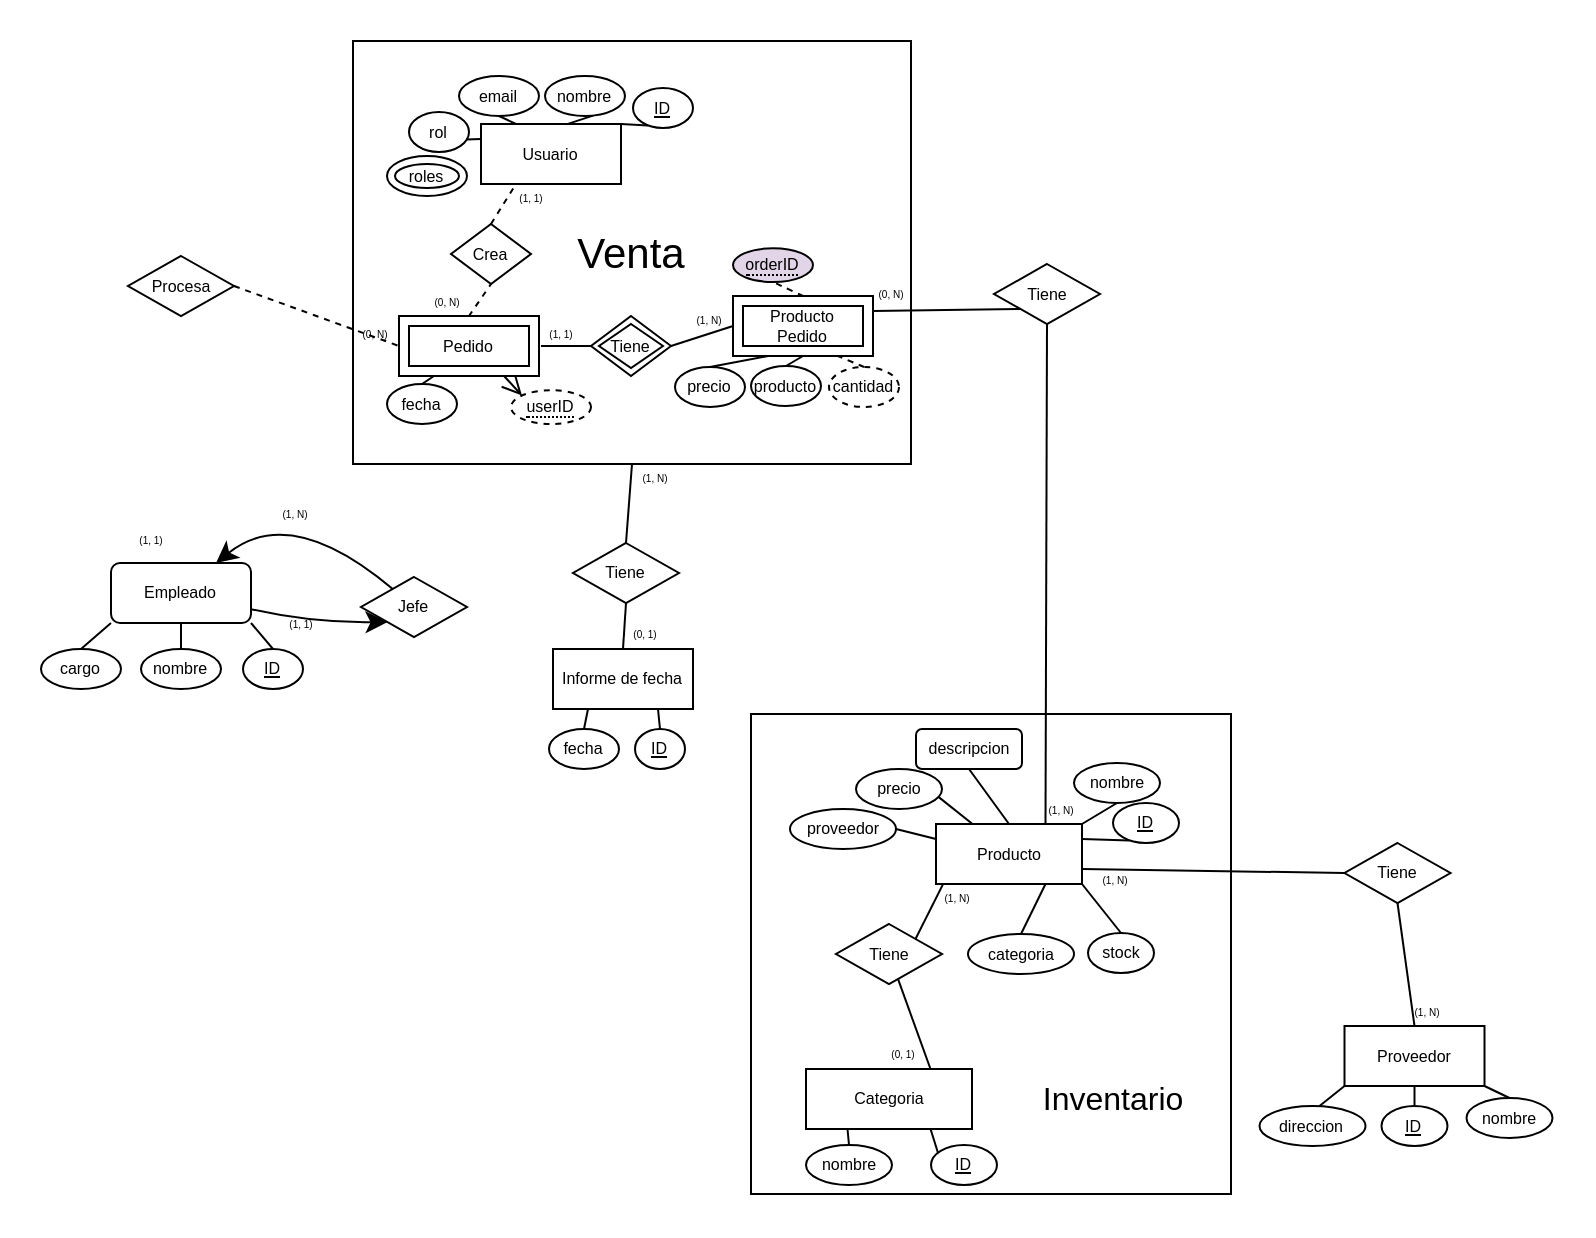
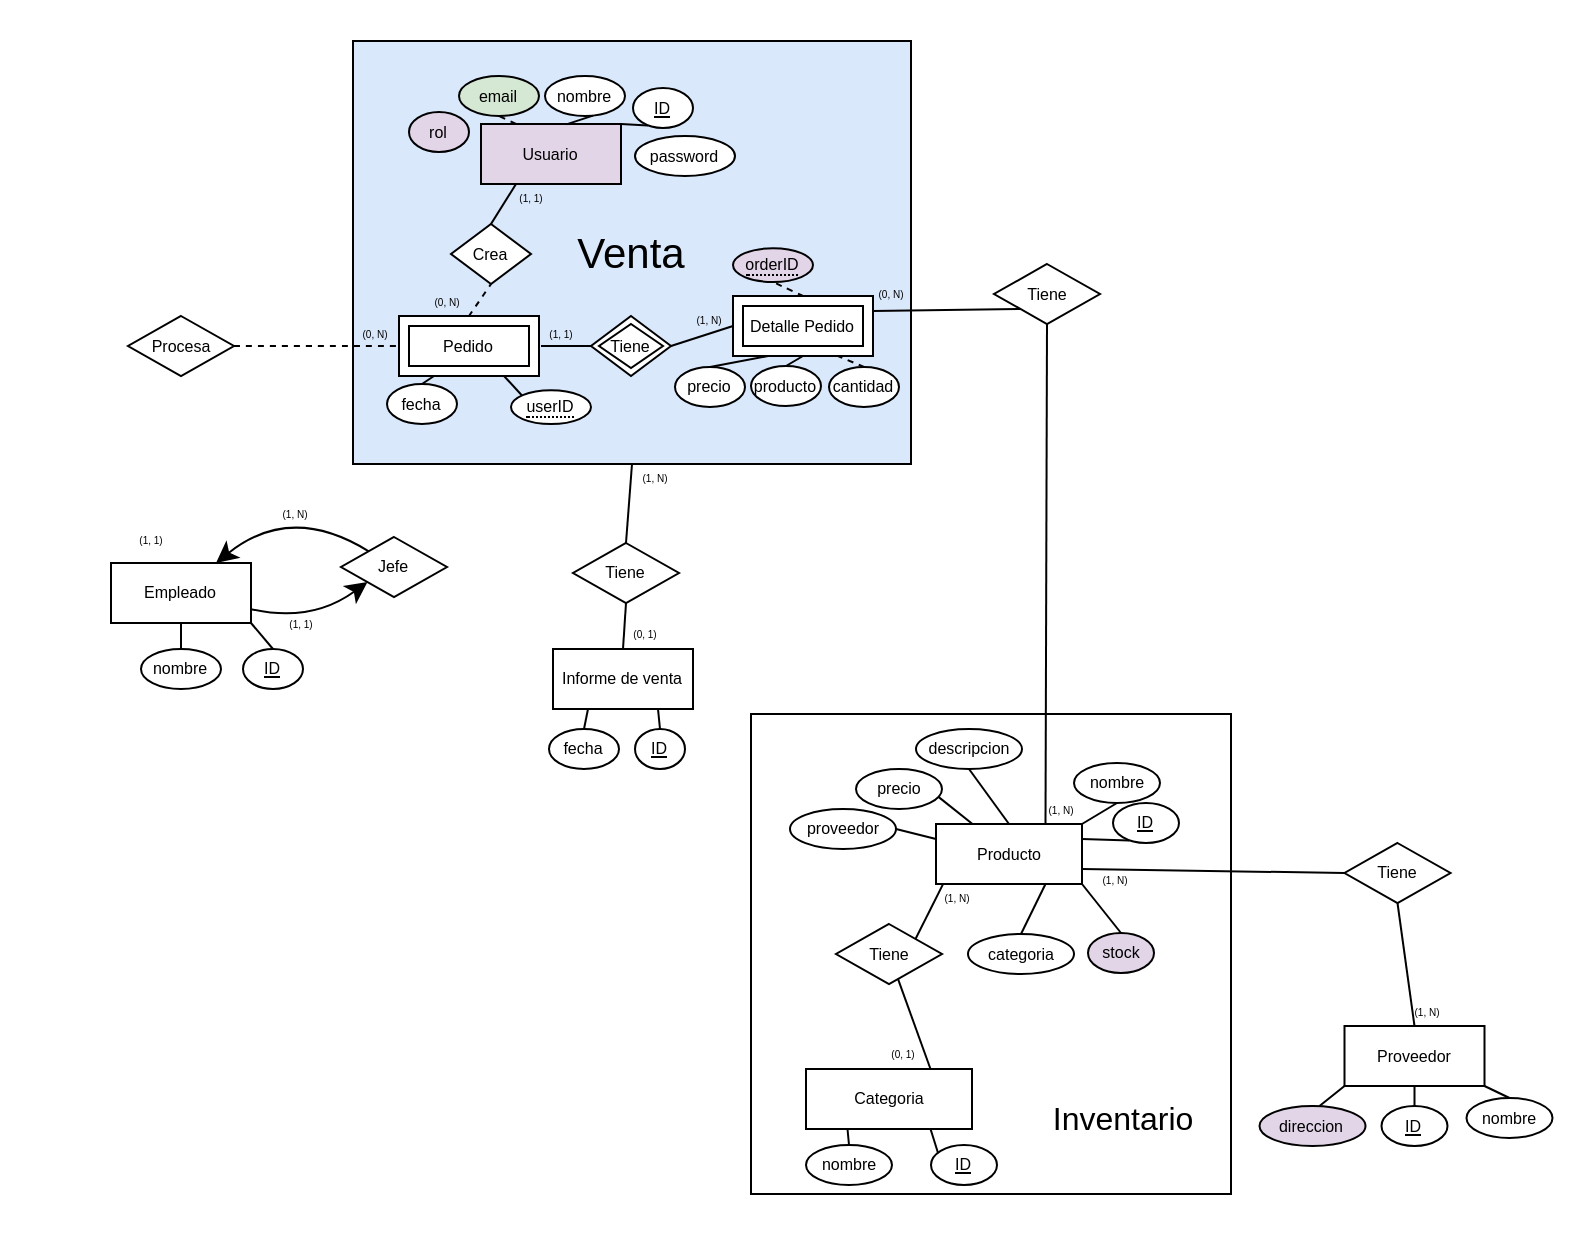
node "email": fillcolor #ffffff -> #d5e8d4
edge "email" -- "Usuario": style solid -> dashed
node "rol": fillcolor #ffffff -> #e1d5e7
edge "rol" -- "Usuario": removed
node "Usuario": fillcolor #ffffff -> #e1d5e7
node "password": added
node "roles": removed
edge "Usuario" -- "Crea": style dashed -> solid
node "Venta": fillcolor #ffffff -> #dae8fc
node "Procesa": moved (181, 286) -> (181, 346)
node "Producto Pedido": label "Producto Pedido" -> "Detalle Pedido"
node "cantidad": style dashed -> solid
edge "Pedido" -> "userID": arrowhead open -> none
node "userID": style dashed -> solid
node "Empleado": shape rounded rectangle -> rectangle
node "Jefe": moved (414, 607) -> (394, 567)
edge "Empleado" -- "cargo": removed
node "cargo": removed
node "Informe de fecha": label "Informe de fecha" -> "Informe de venta"
node "descripcion": shape rounded rectangle -> ellipse
node "stock": fillcolor #ffffff -> #e1d5e7
node "Inventario": moved (1112, 1099) -> (1122, 1119)
node "direccion": fillcolor #ffffff -> #e1d5e7
